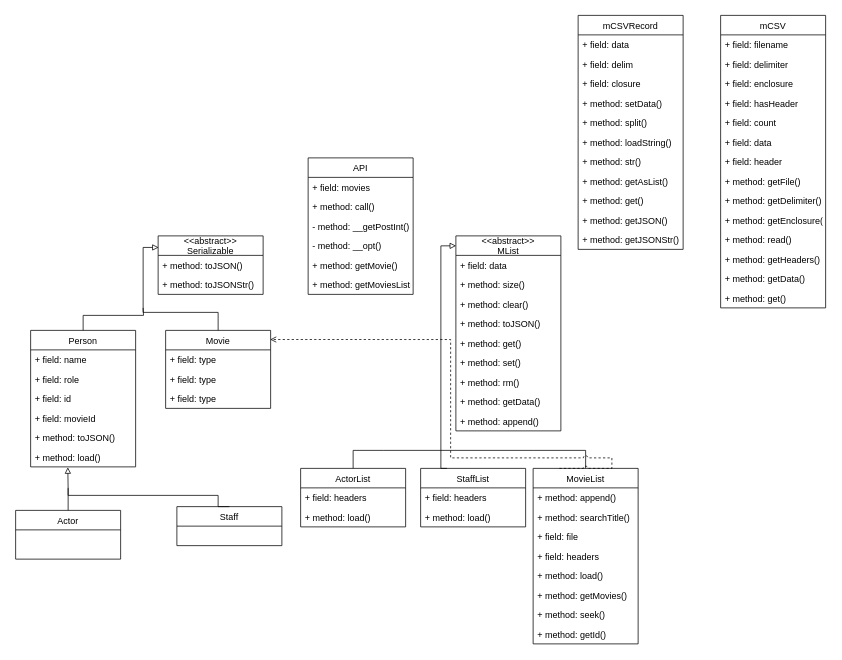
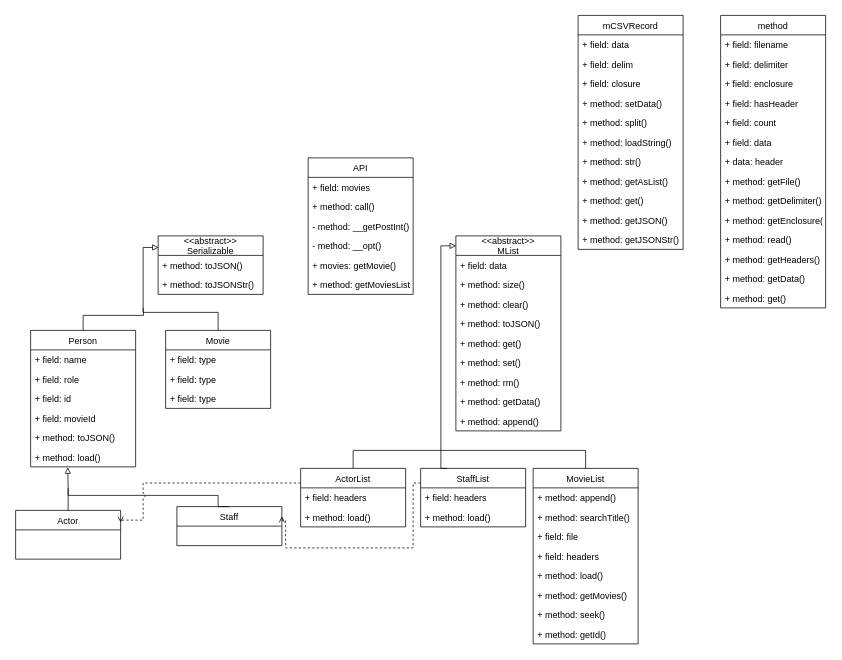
node "mCSV": label "mCSV" -> "method"
node "+ field: header": label "+ field: header" -> "+ data: header"
node "+ method: getMovie()": label "+ method: getMovie()" -> "+ movies: getMovie()"
edge "MovieList" -> "Movie": removed
edge "ActorList" -> "Actor": added
edge "StaffList" -> "Staff": added
